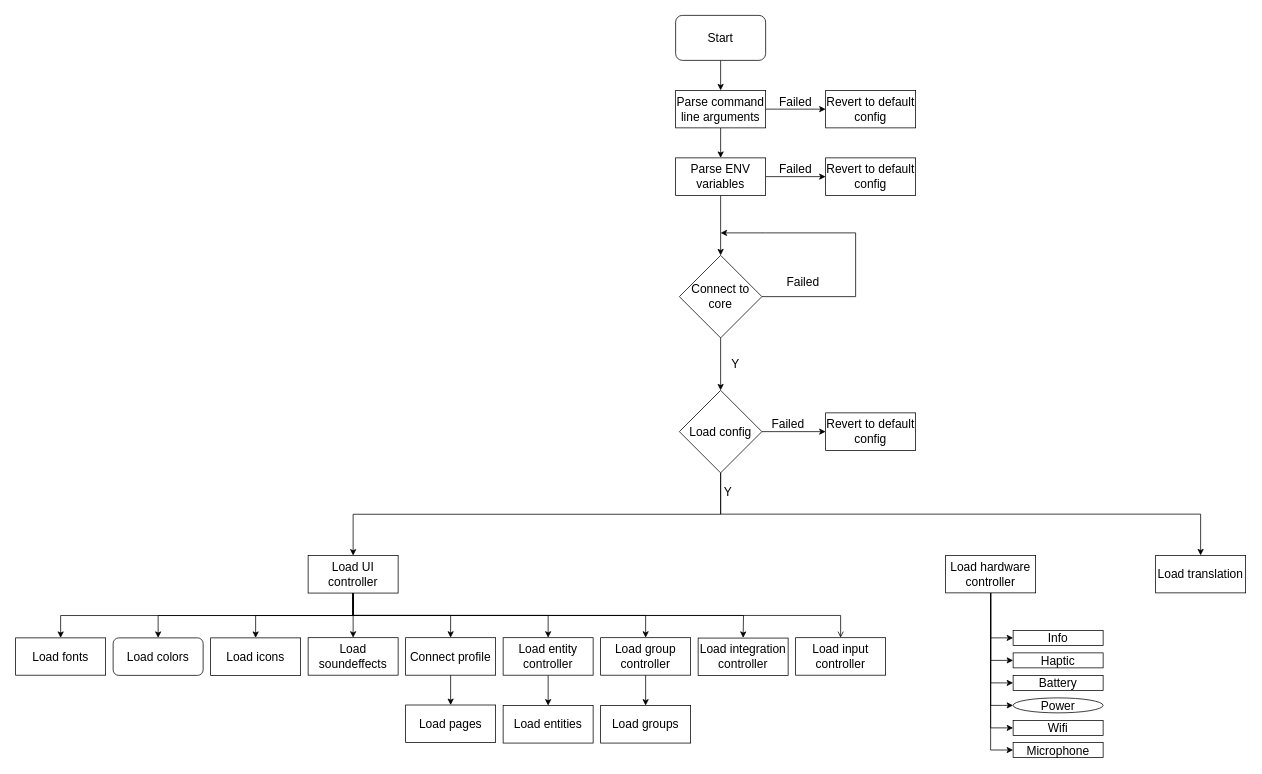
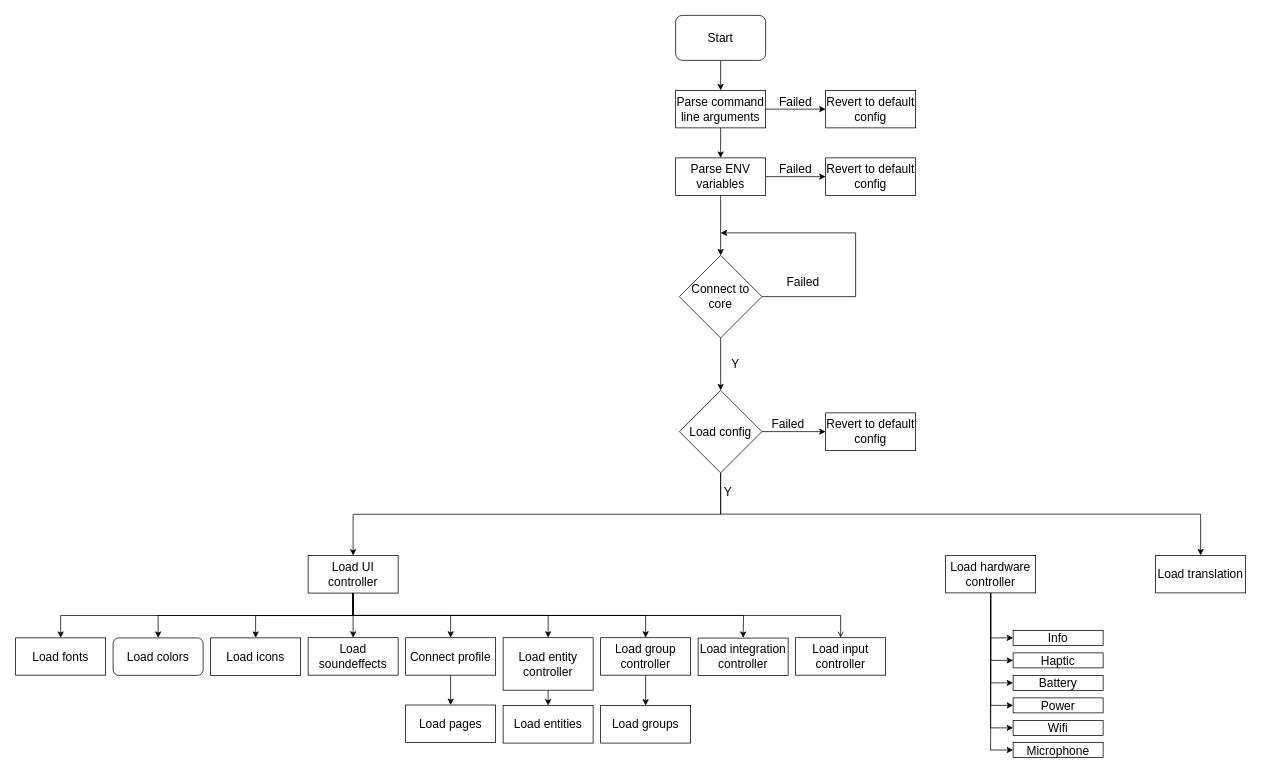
node "Load entity controller": size 90x38 -> 90x53
node "Power": shape ellipse -> rectangle
